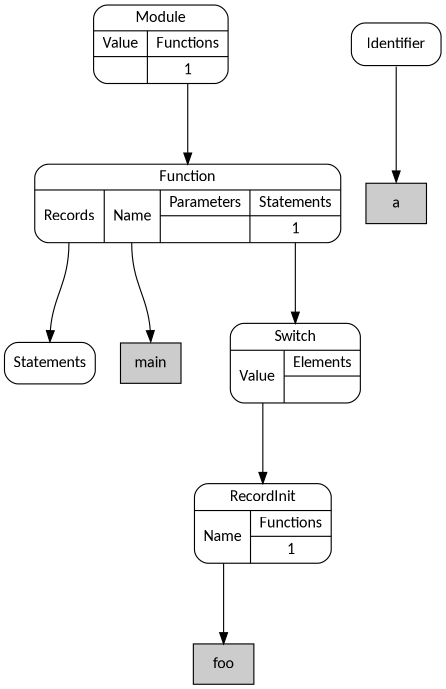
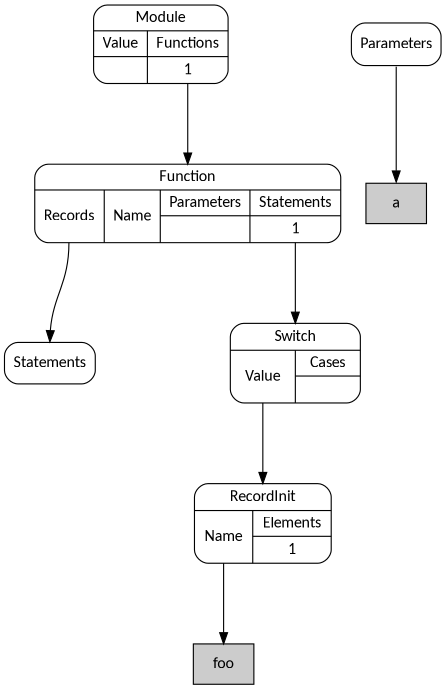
node "Identifier": label "Identifier" -> "Parameters"
node "main": removed
node "Switch": text "Elements" -> "Cases"
node "RecordInit": text "Functions" -> "Elements"
